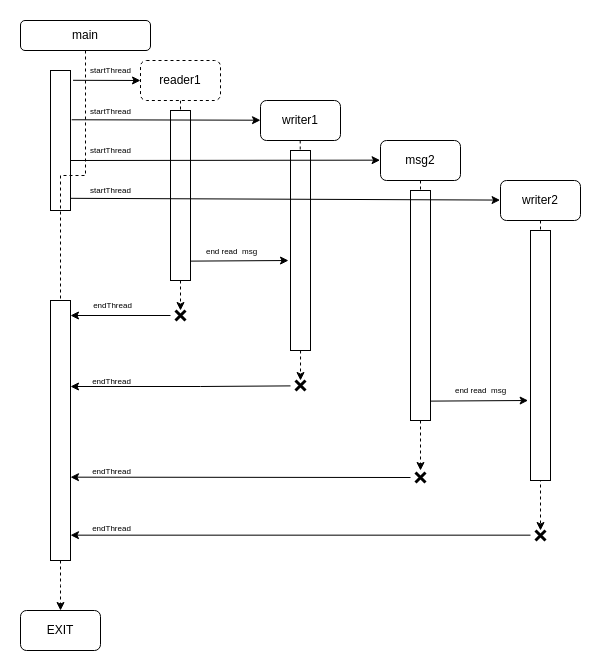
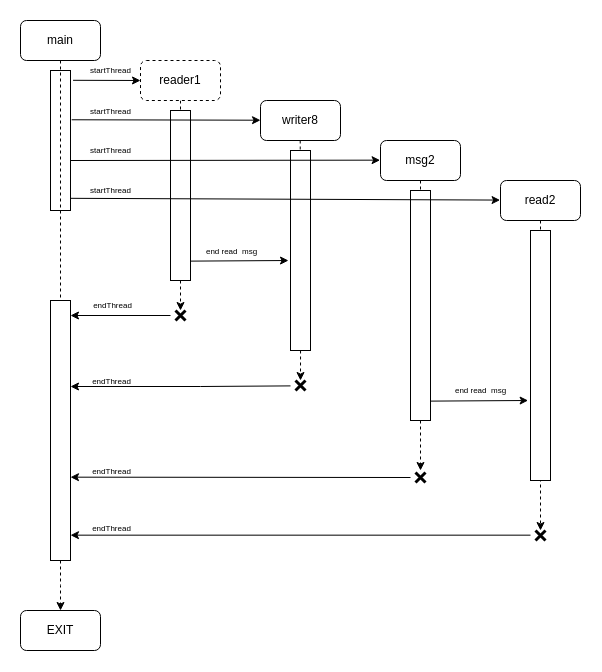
node "main": size 130x30 -> 80x40
node "writer1": label "writer1" -> "writer8"
node "writer2": label "writer2" -> "read2"
